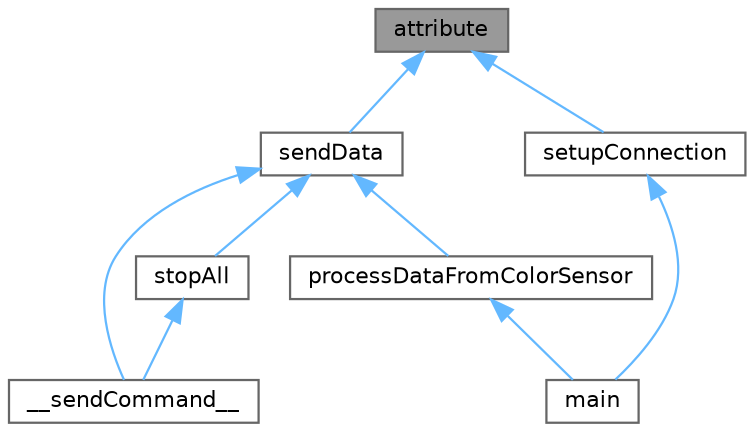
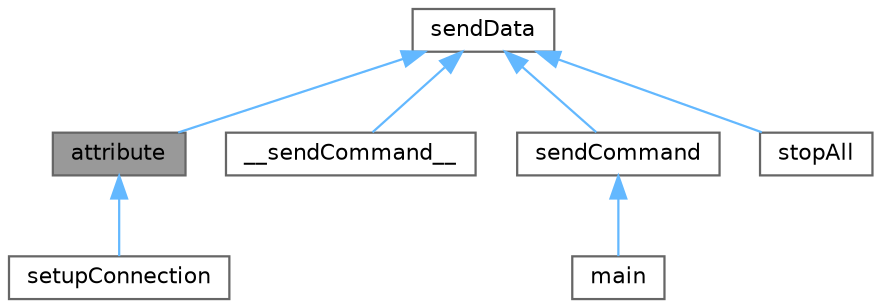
edge "sendData" -> "attribute": reversed
node "processDataFromColorSensor": label "processDataFromColorSensor" -> "sendCommand"
edge "main" -> "setupConnection": removed
edge "__sendCommand__" -> "stopAll": removed
